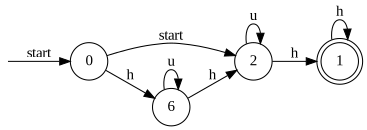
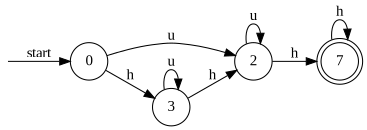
edge "0" -> "2": label "start" -> "u"
node "1": label "1" -> "7"
node "6": label "6" -> "3"
